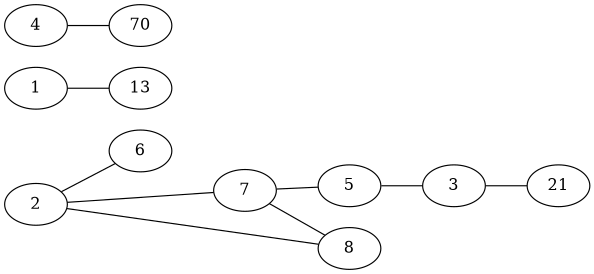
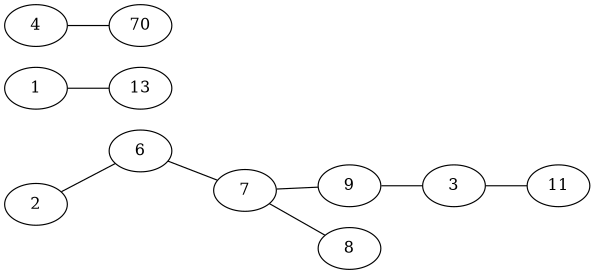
node "5": label "5" -> "9"
node "21": label "21" -> "11"
edge "7" -- "2": now "7" -- "6"
edge "2" -- "8": removed
